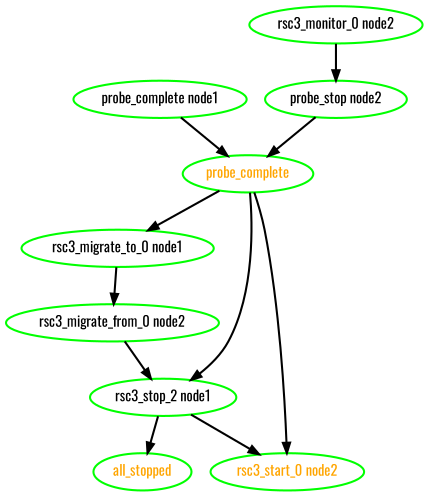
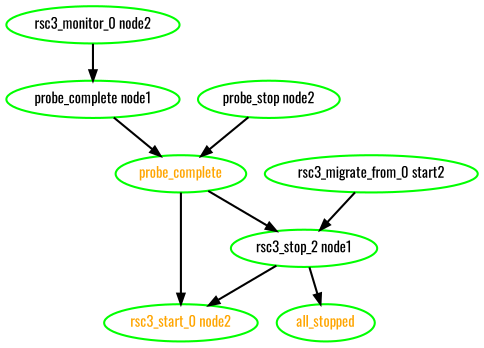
edge "rsc3_monitor_0 node2" -> "probe_stop node2": now "rsc3_monitor_0 node2" -> "probe_complete node1"
node "rsc3_migrate_to_0 node1": removed
node "rsc3_migrate_from_0 node2": label "rsc3_migrate_from_0 node2" -> "rsc3_migrate_from_0 start2"
